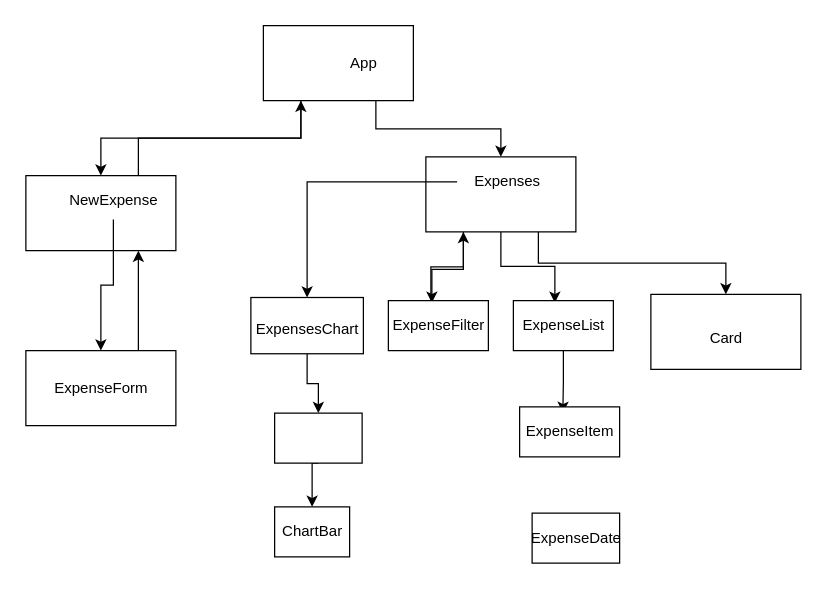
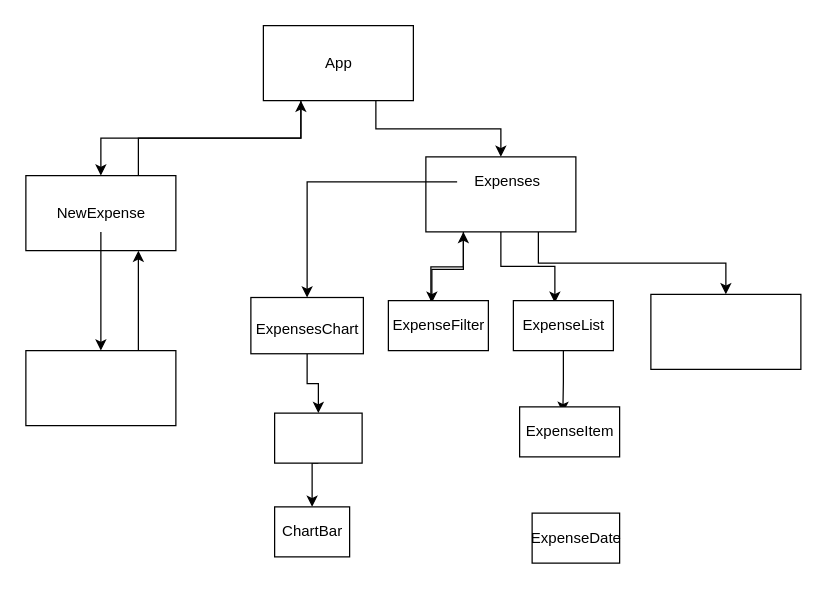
node "App": moved (363, 63) -> (338, 63)
node "NewExpense": moved (113, 201) -> (101, 213)
node "Card": removed
node "ExpenseForm": removed
